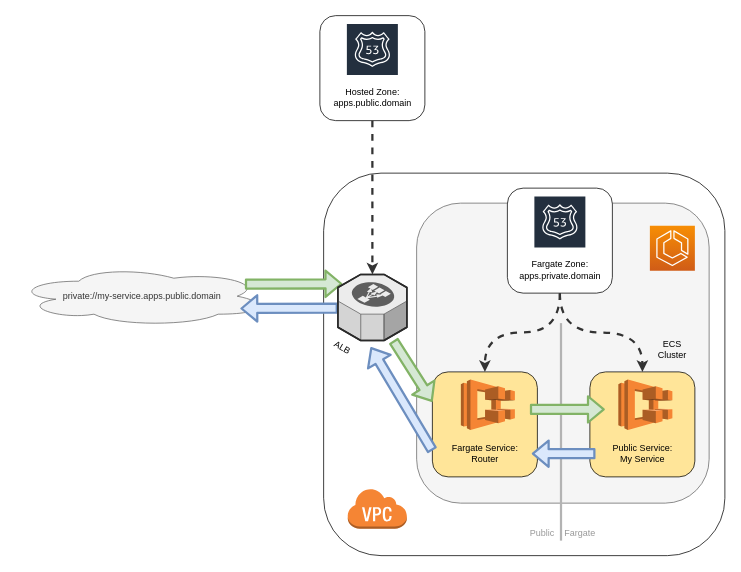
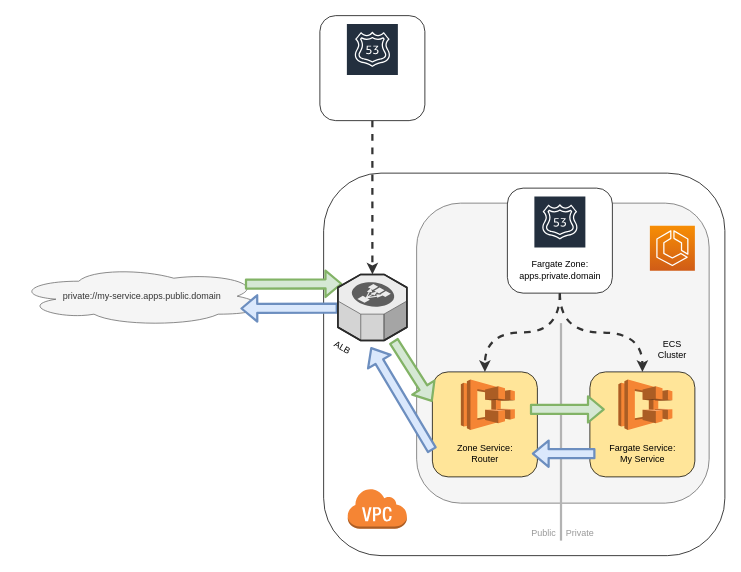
node "Hosted Zone: apps.public.domain": removed
node "Fargate Service: Router": label "Fargate Service: Router" -> "Zone Service: Router"
node "Public Service: My Service": label "Public Service: My Service" -> "Fargate Service: My Service"
node "Public Fargate": label "Public Fargate" -> "Public Private"
